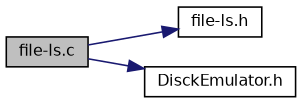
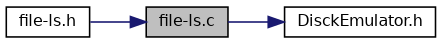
edge "file-ls.c" -> "file-ls.h": reversed
